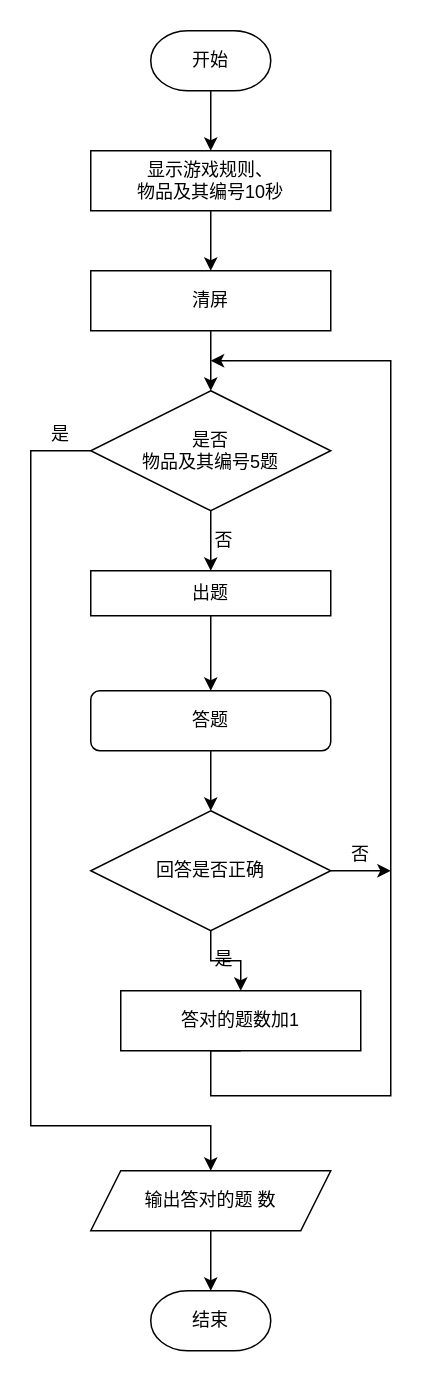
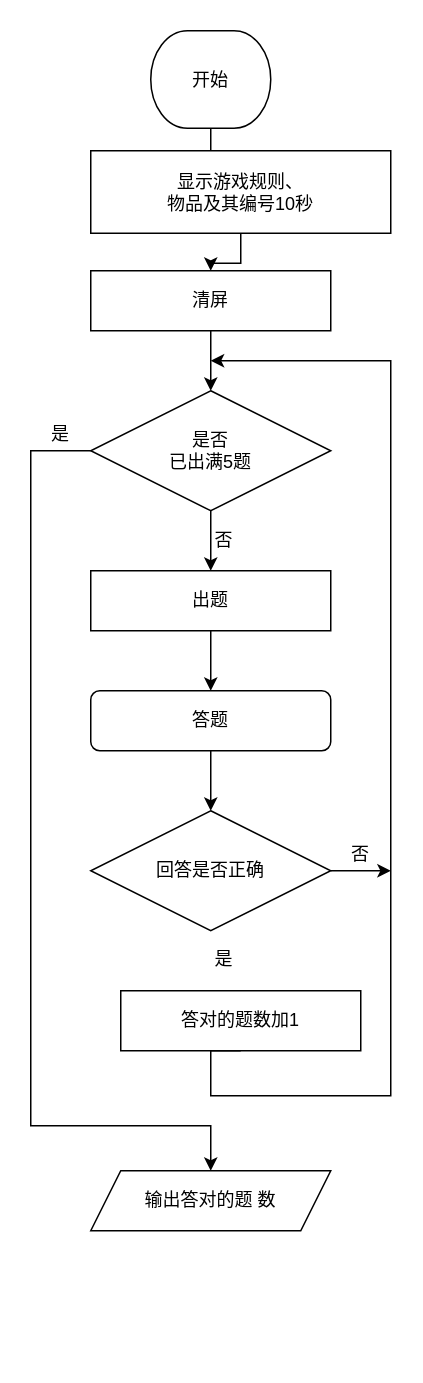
node "开始": size 120x60 -> 120x98
node "显示游戏规则、 物品及其编号10秒": size 240x60 -> 300x83
node "是否 物品及其编号5题": label "是否 物品及其编号5题" -> "是否 已出满5题"
node "出题": size 240x45 -> 240x60
edge "回答是否正确" -> "答对的题数加1": removed
edge "输出答对的题 数" -> "结束": removed
node "结束": removed
